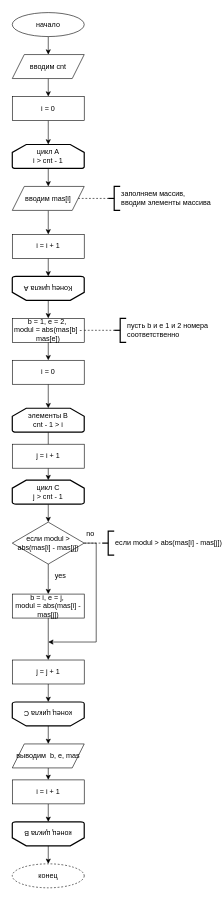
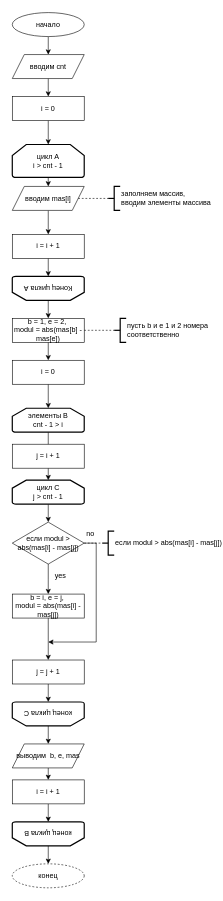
node "цикл A i > cnt - 1": size 72x24 -> 72x33
